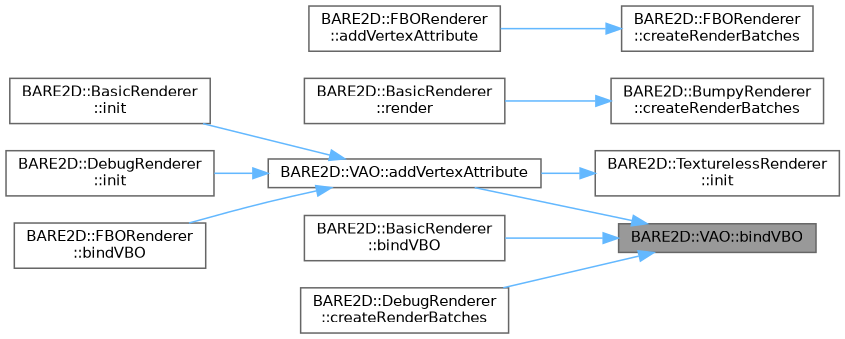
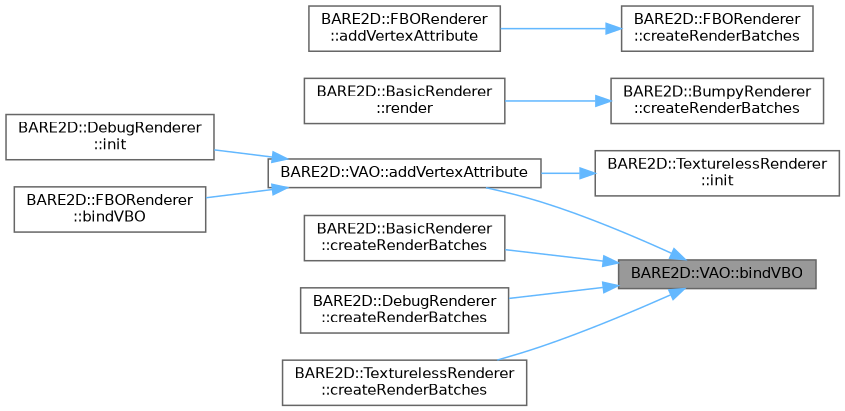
node "BARE2D::BasicRenderer ::init": removed
node "BARE2D::BasicRenderer ::bindVBO": label "BARE2D::BasicRenderer ::bindVBO" -> "BARE2D::BasicRenderer ::createRenderBatches"
node "BARE2D::TexturelessRenderer ::createRenderBatches": added
